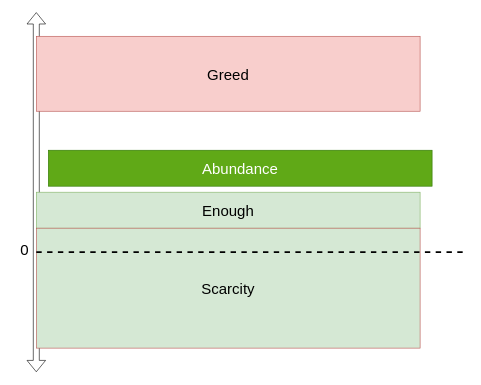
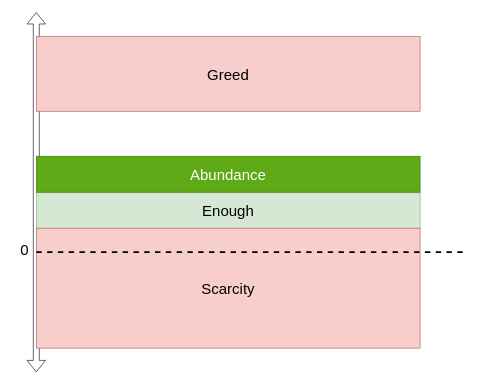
node "Abundance": moved (240, 168) -> (228, 174)
node "Scarcity": fillcolor #d5e8d4 -> #f8cecc
